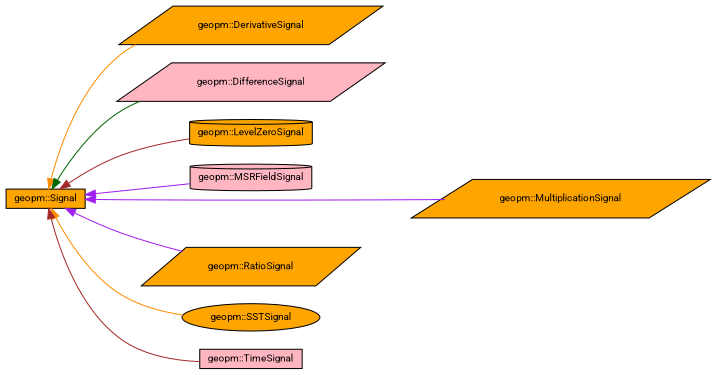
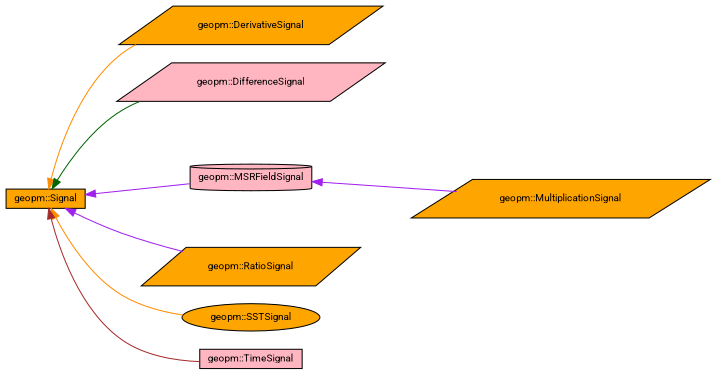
node "geopm::LevelZeroSignal": removed
edge "geopm::MultiplicationSignal" -> "geopm::Signal": now "geopm::MultiplicationSignal" -> "geopm::MSRFieldSignal"
